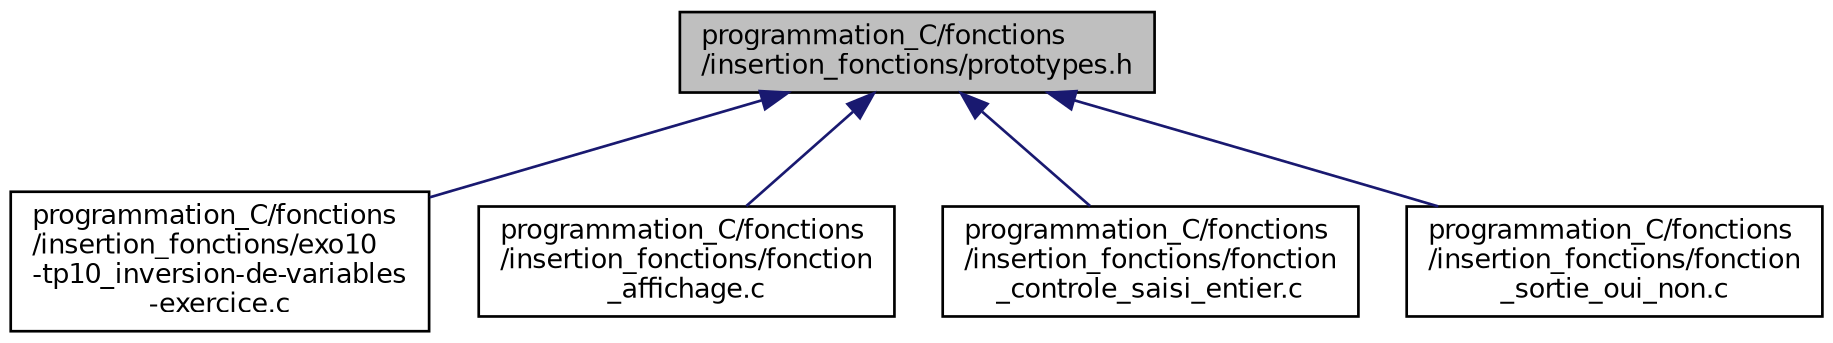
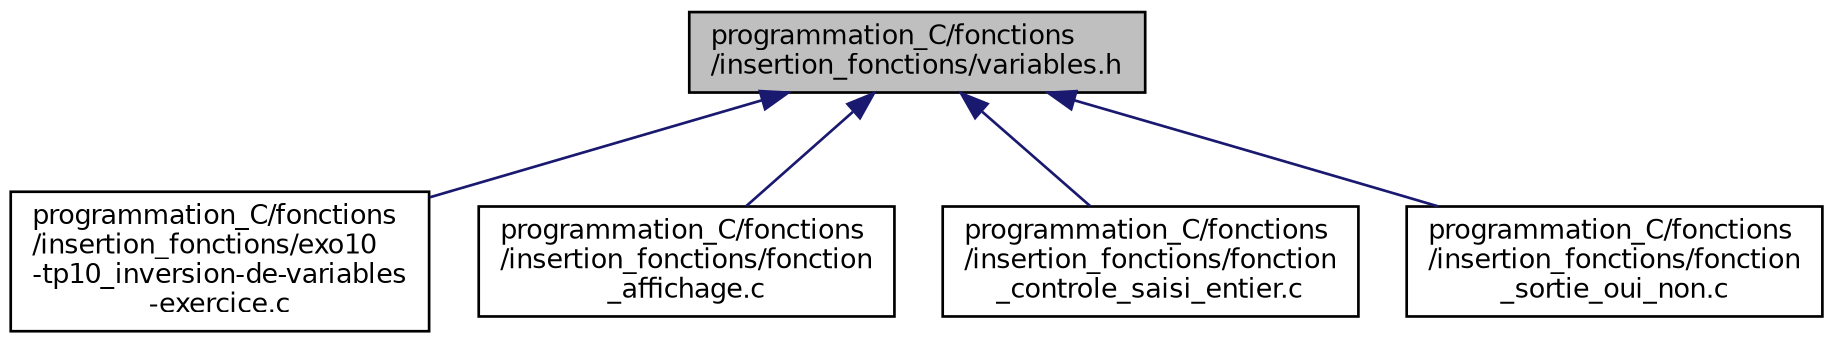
node "programmation_C/fonctions /insertion_fonctions/prototypes.h": label "programmation_C/fonctions /insertion_fonctions/prototypes.h" -> "programmation_C/fonctions /insertion_fonctions/variables.h"
